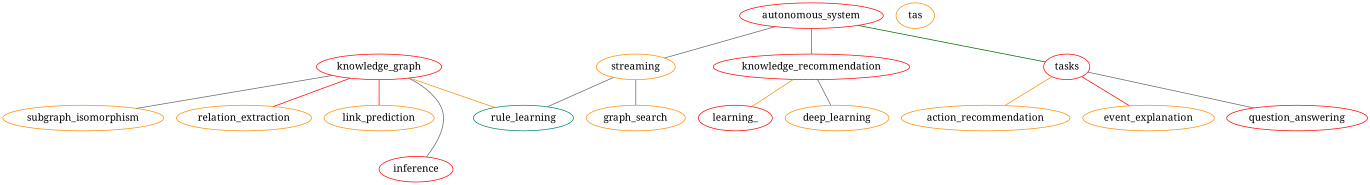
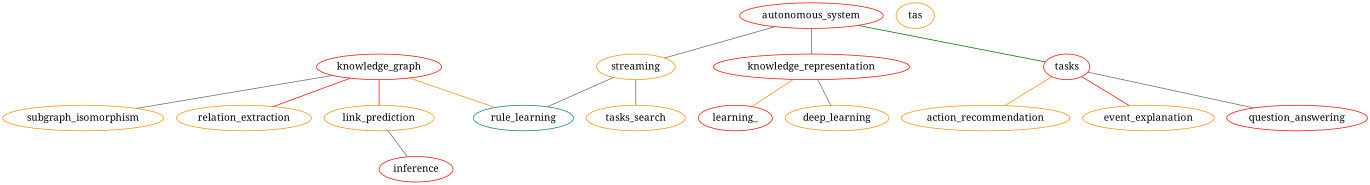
node "knowledge_recommendation": label "knowledge_recommendation" -> "knowledge_representation"
edge "knowledge_graph" -- "inference": now "link_prediction" -- "inference"
node "graph_search": label "graph_search" -> "tasks_search"
